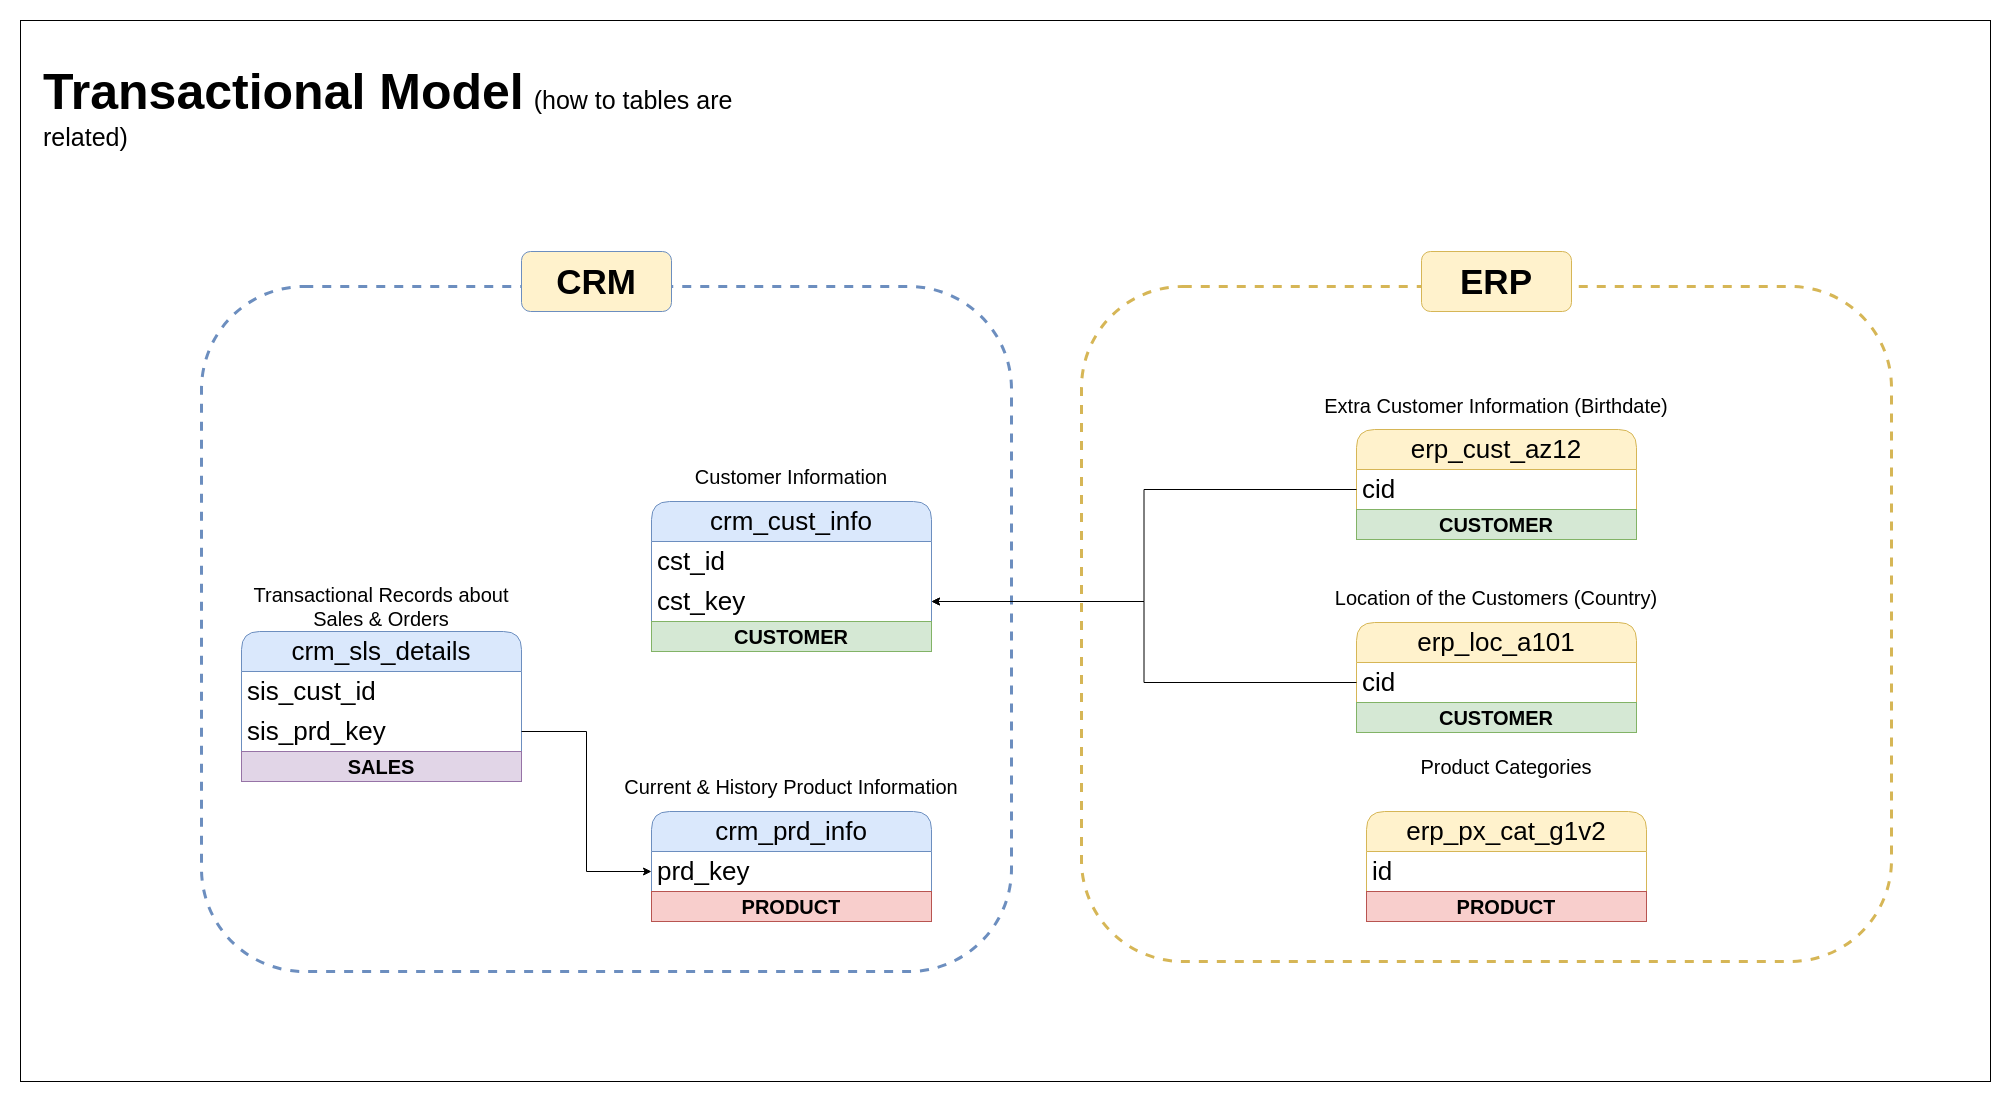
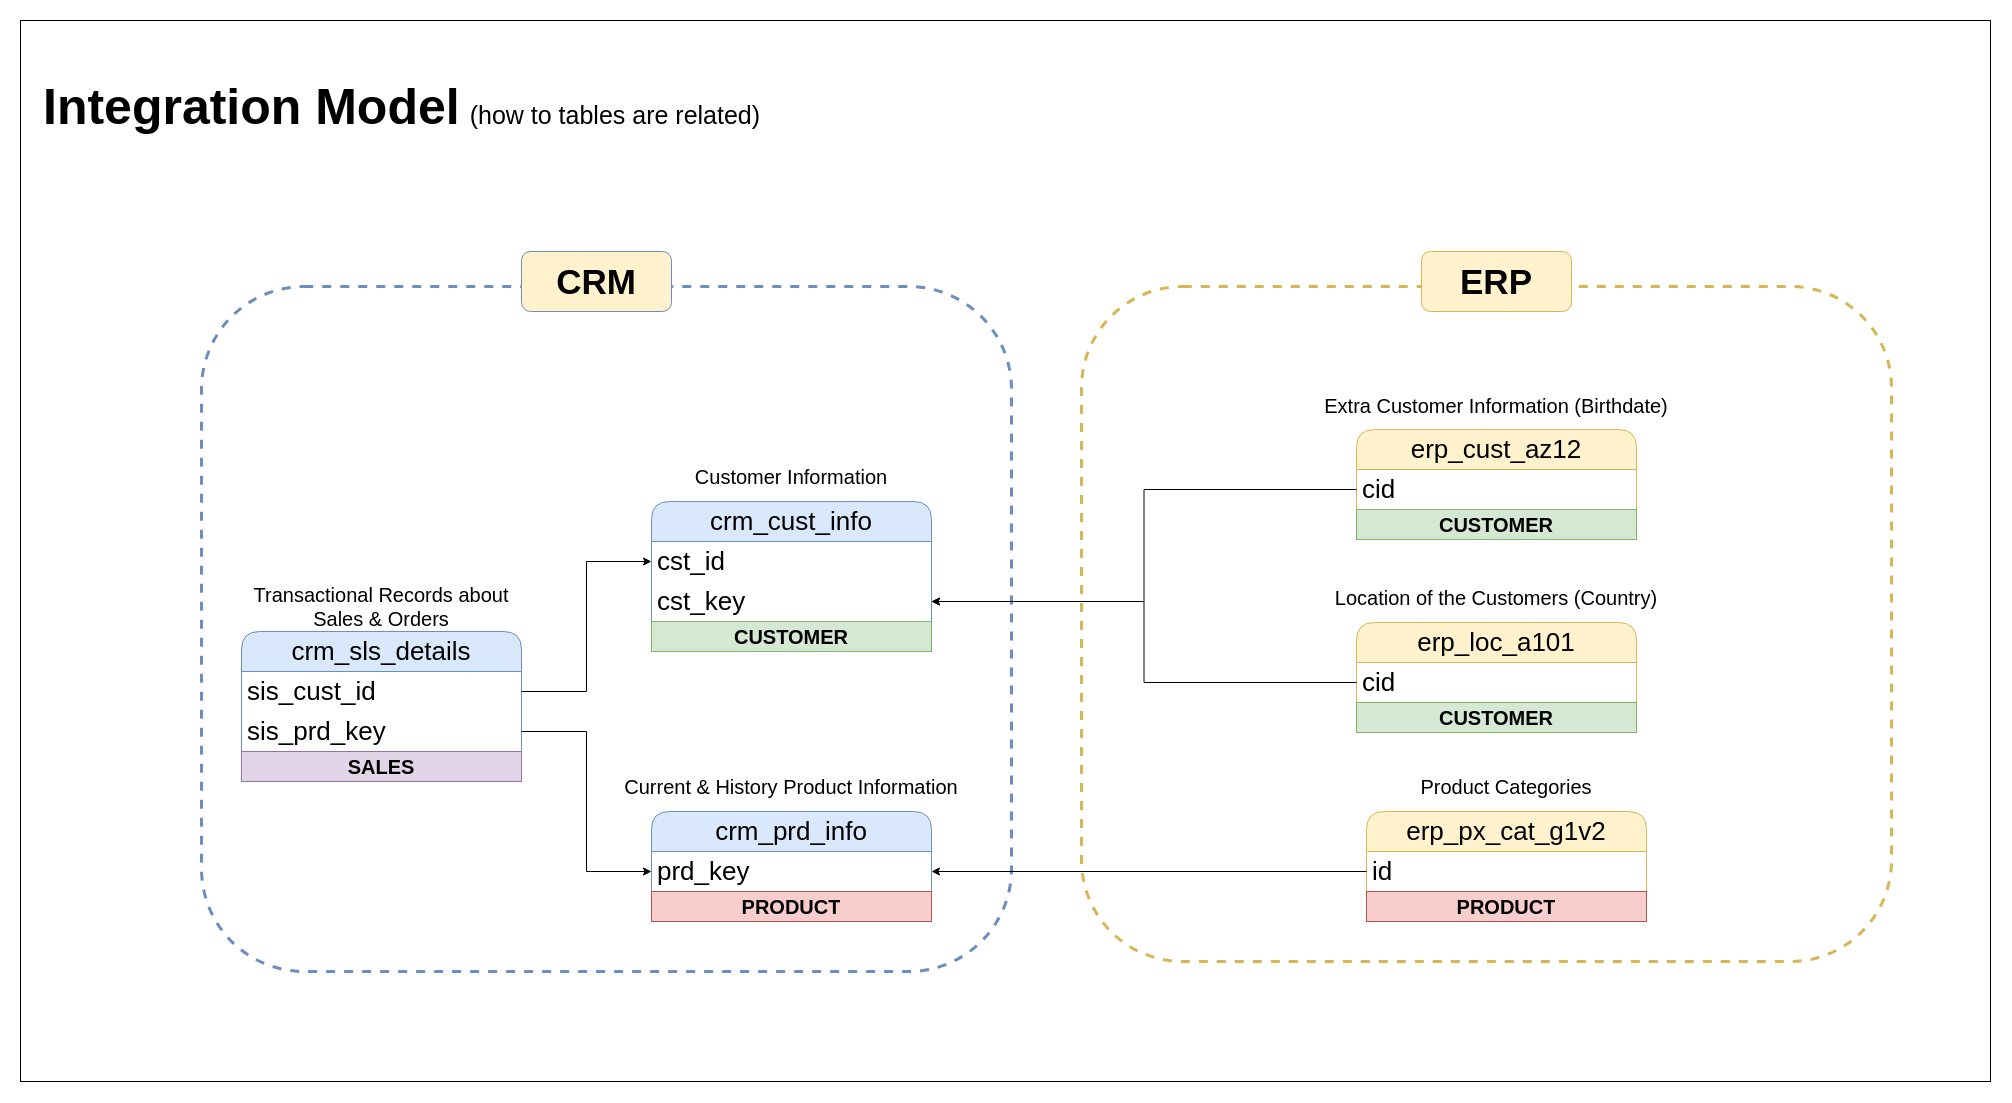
node "Transactional Model (how to tables are related)": label "Transactional Model (how to tables are related)" -> "Integration Model (how to tables are related)"
edge "sis_cust_id" -> "cst_id": added
node "Product Categories": moved (1507, 767) -> (1507, 787)
edge "id" -> "prd_key": added
